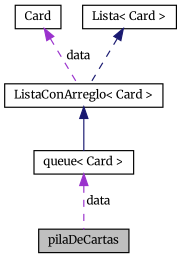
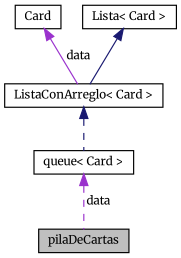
edge "ListaConArreglo< Card >" -> "Card": style dashed -> solid
edge "ListaConArreglo< Card >" -> "Lista< Card >": style dashed -> solid
edge "queue< Card >" -> "ListaConArreglo< Card >": style solid -> dashed
